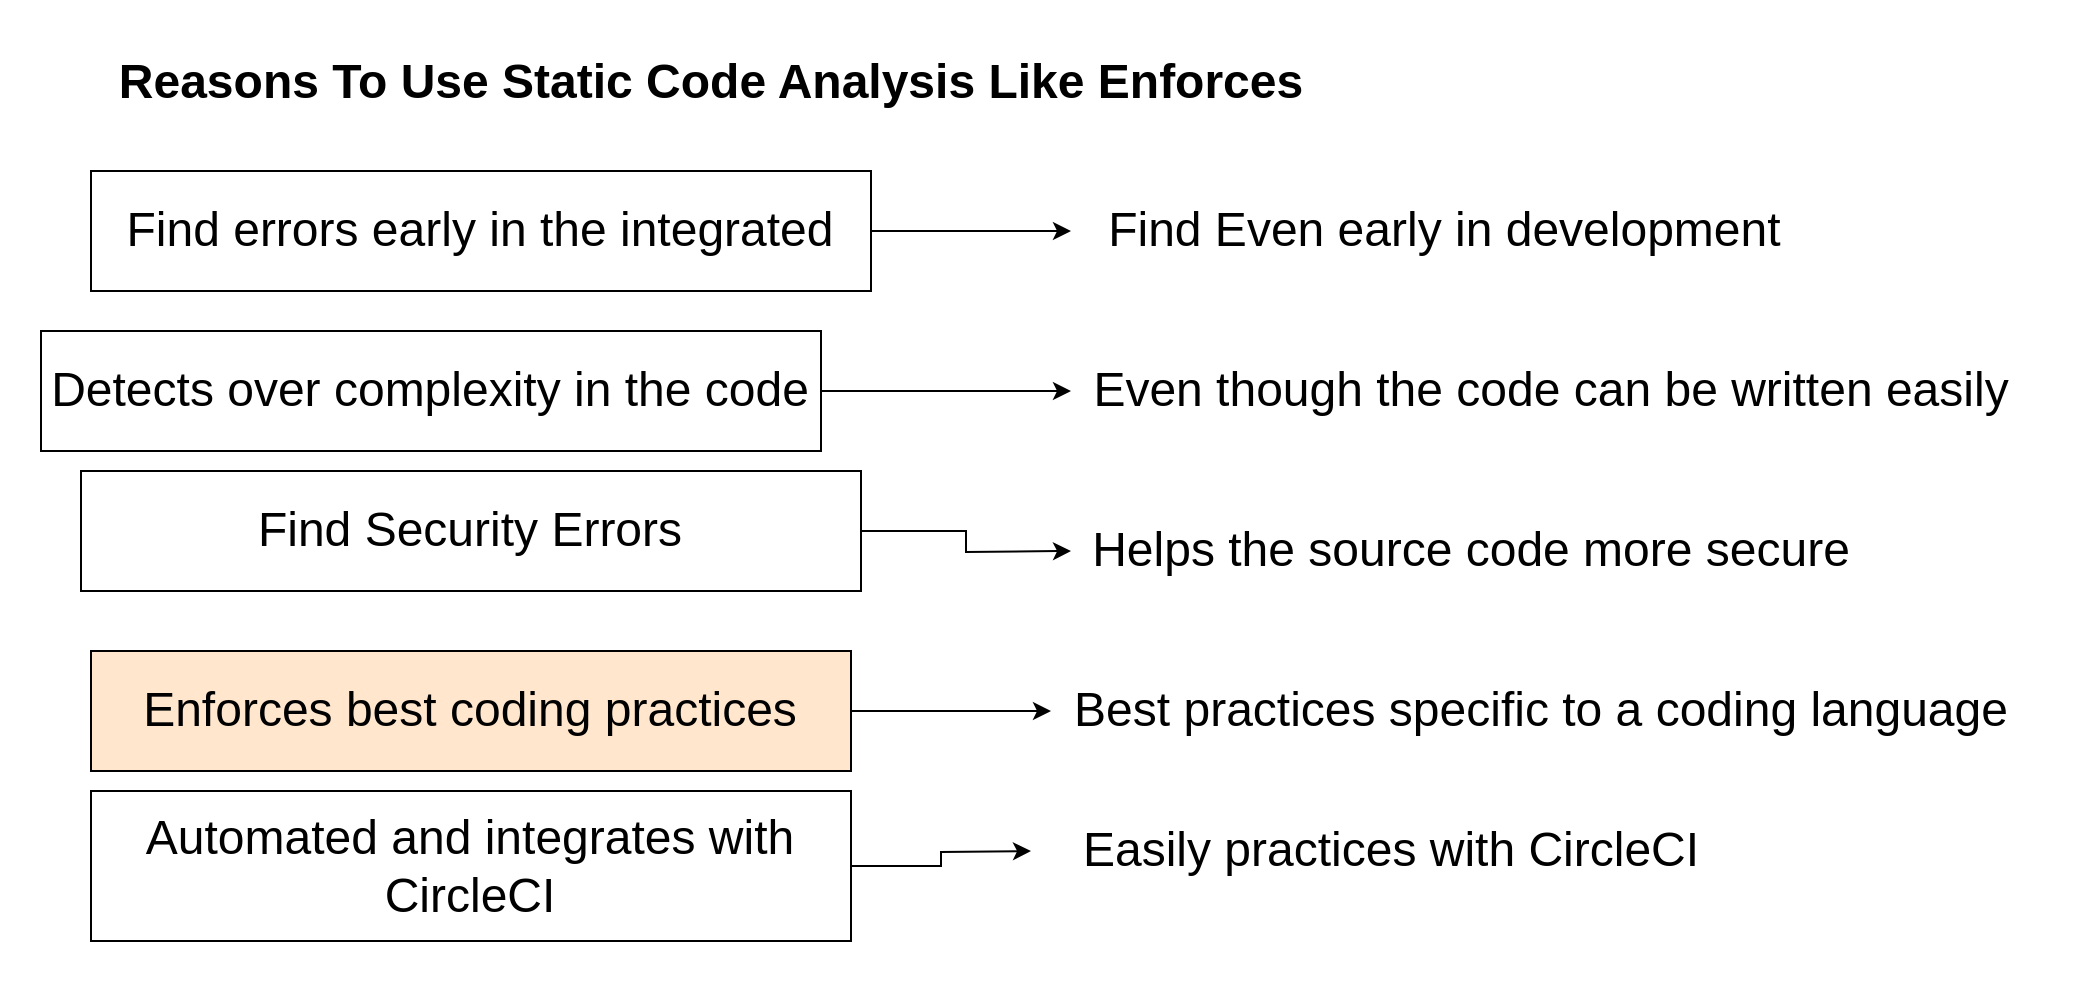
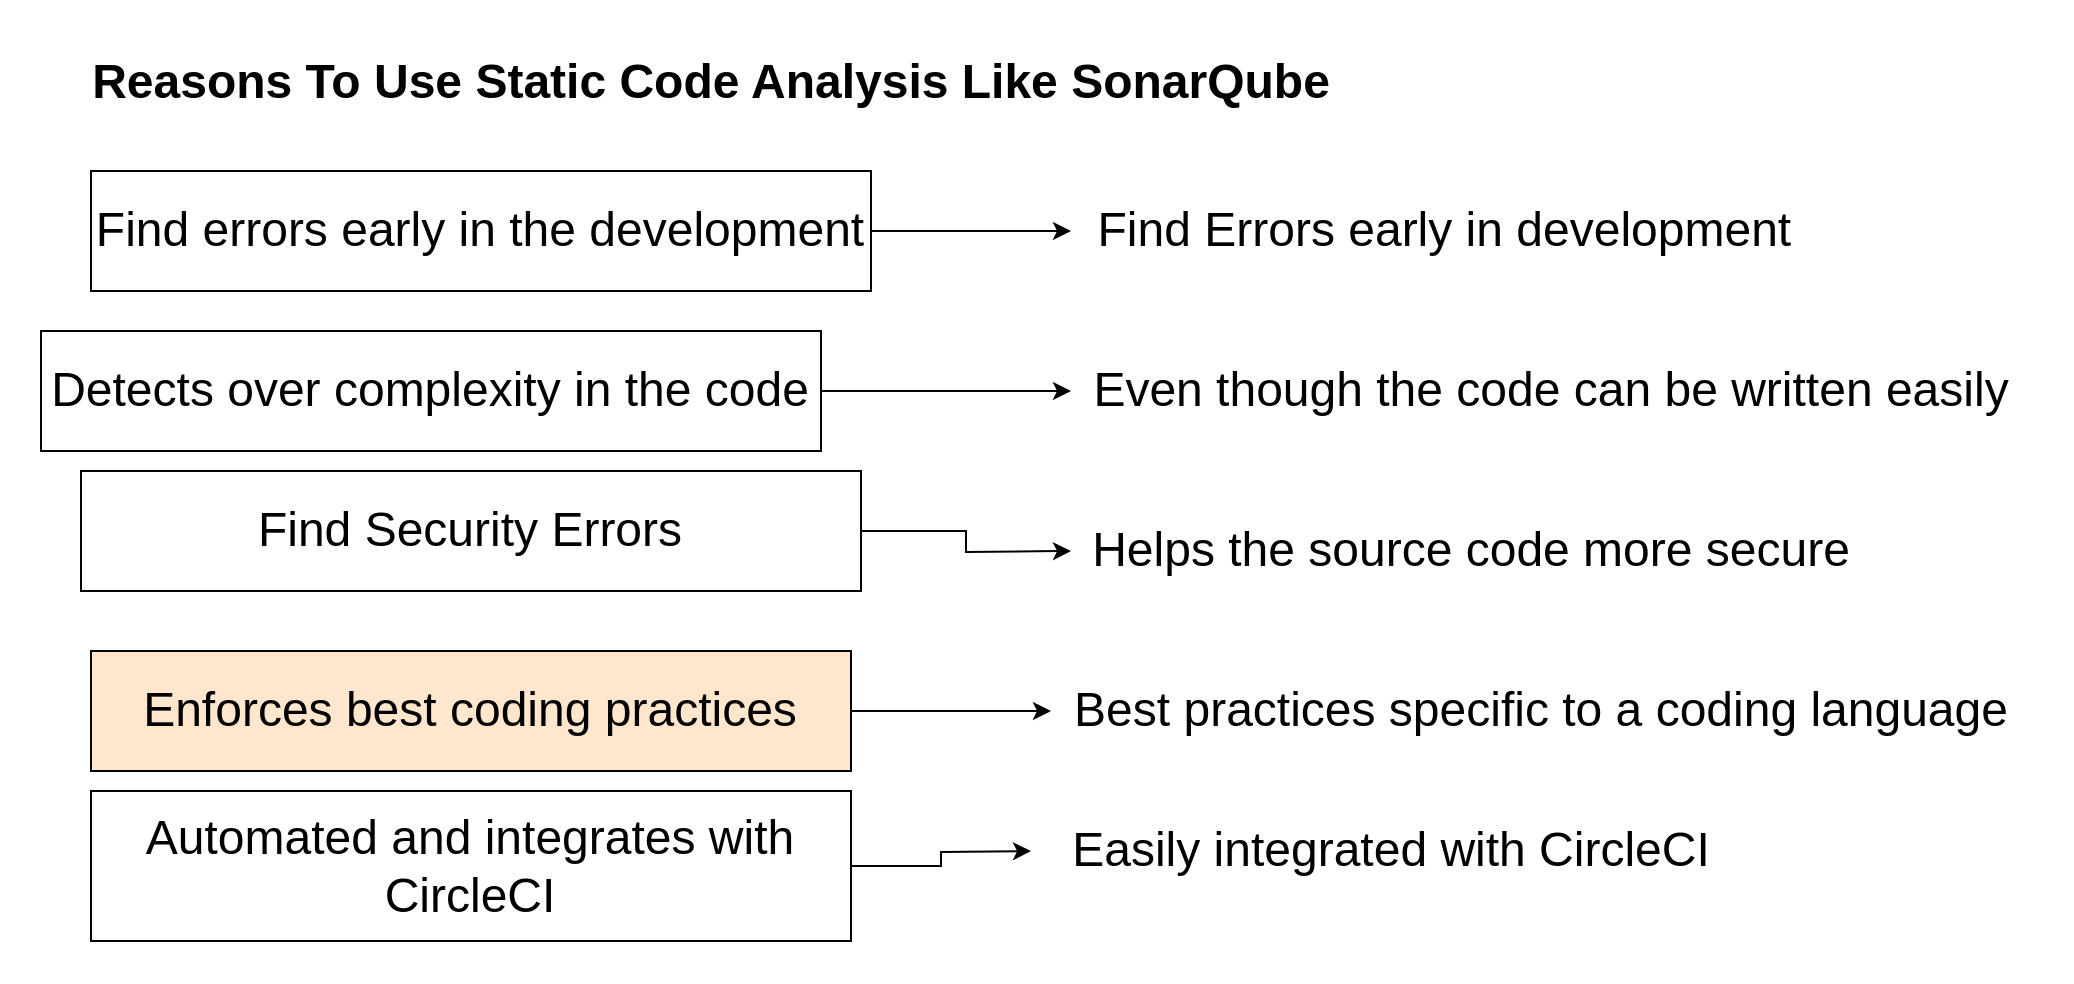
node "Reasons To Use Static Code Analysis Like Enforces": label "Reasons To Use Static Code Analysis Like Enforces" -> "Reasons To Use Static Code Analysis Like SonarQube"
node "Find errors early in the integrated": label "Find errors early in the integrated" -> "Find errors early in the development"
node "Find Even early in development": label "Find Even early in development" -> "Find Errors early in development"
node "Easily practices with CircleCI": label "Easily practices with CircleCI" -> "Easily integrated with CircleCI"
